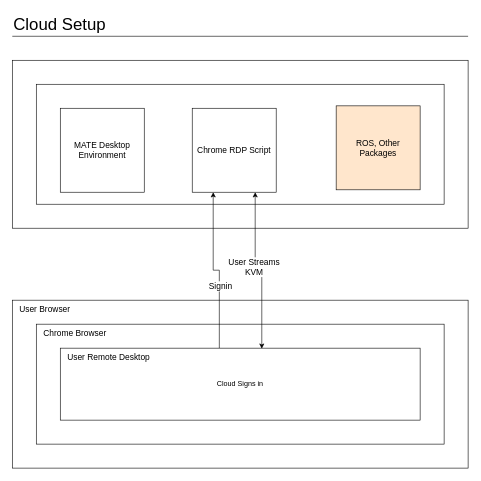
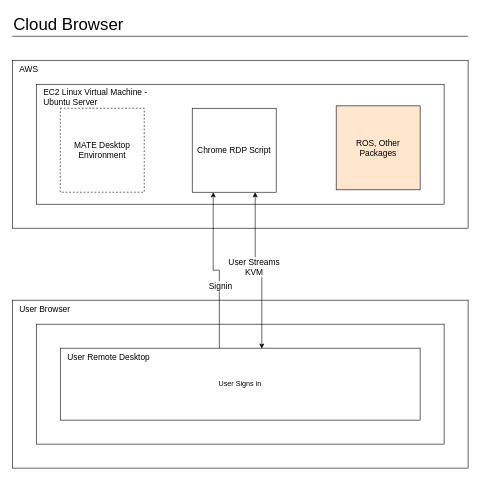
node "Cloud Setup": label "Cloud Setup" -> "Cloud Browser"
node "AWS": added
node "EC2 Linux Virtual Machine - Ubuntu Server": added
node "MATE Desktop Environment": style solid -> dashed
node "Chrome Browser": removed
node "Cloud Signs in": label "Cloud Signs in" -> "User Signs in"
